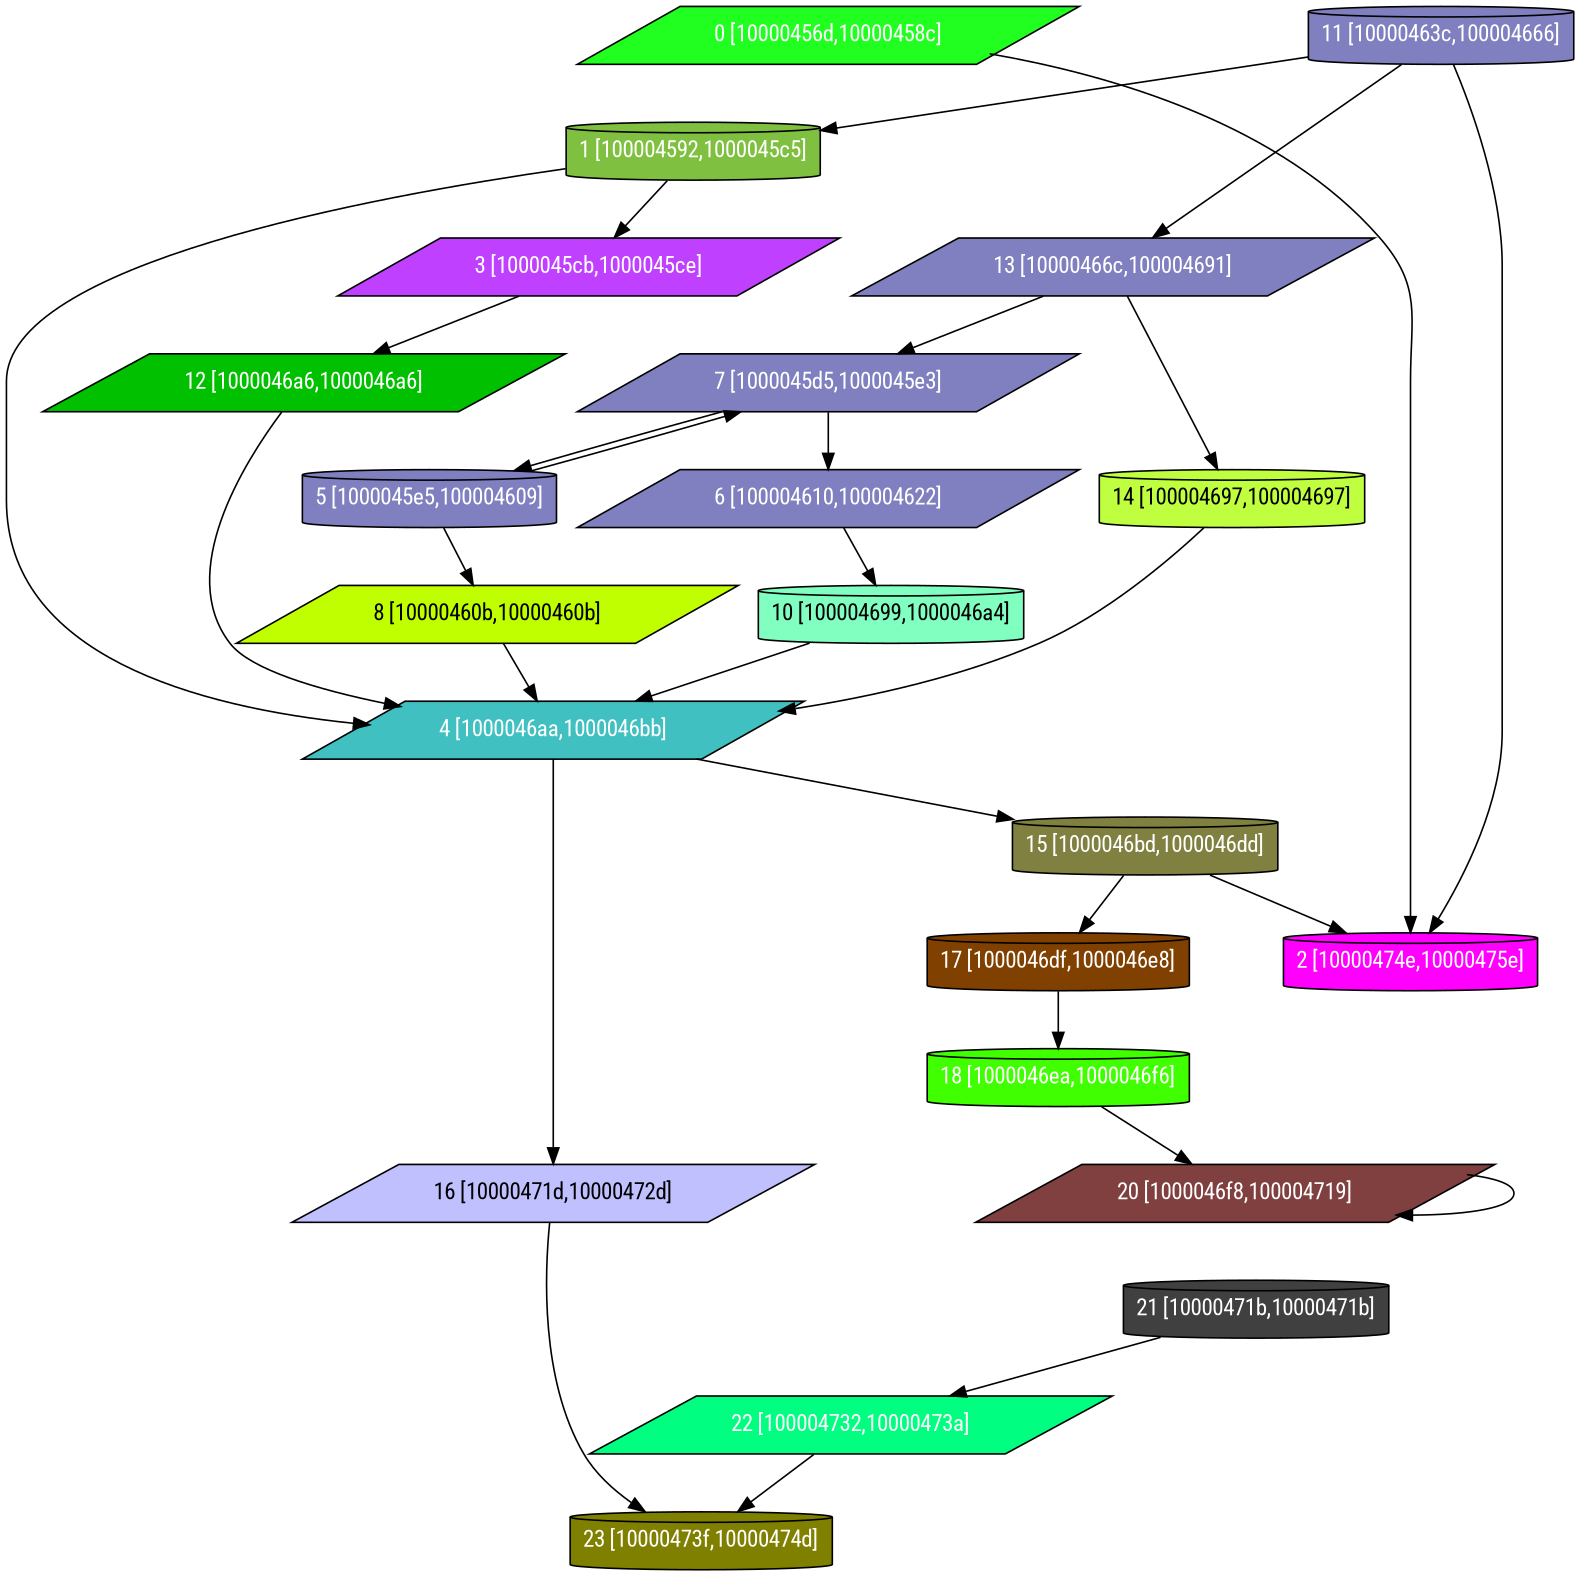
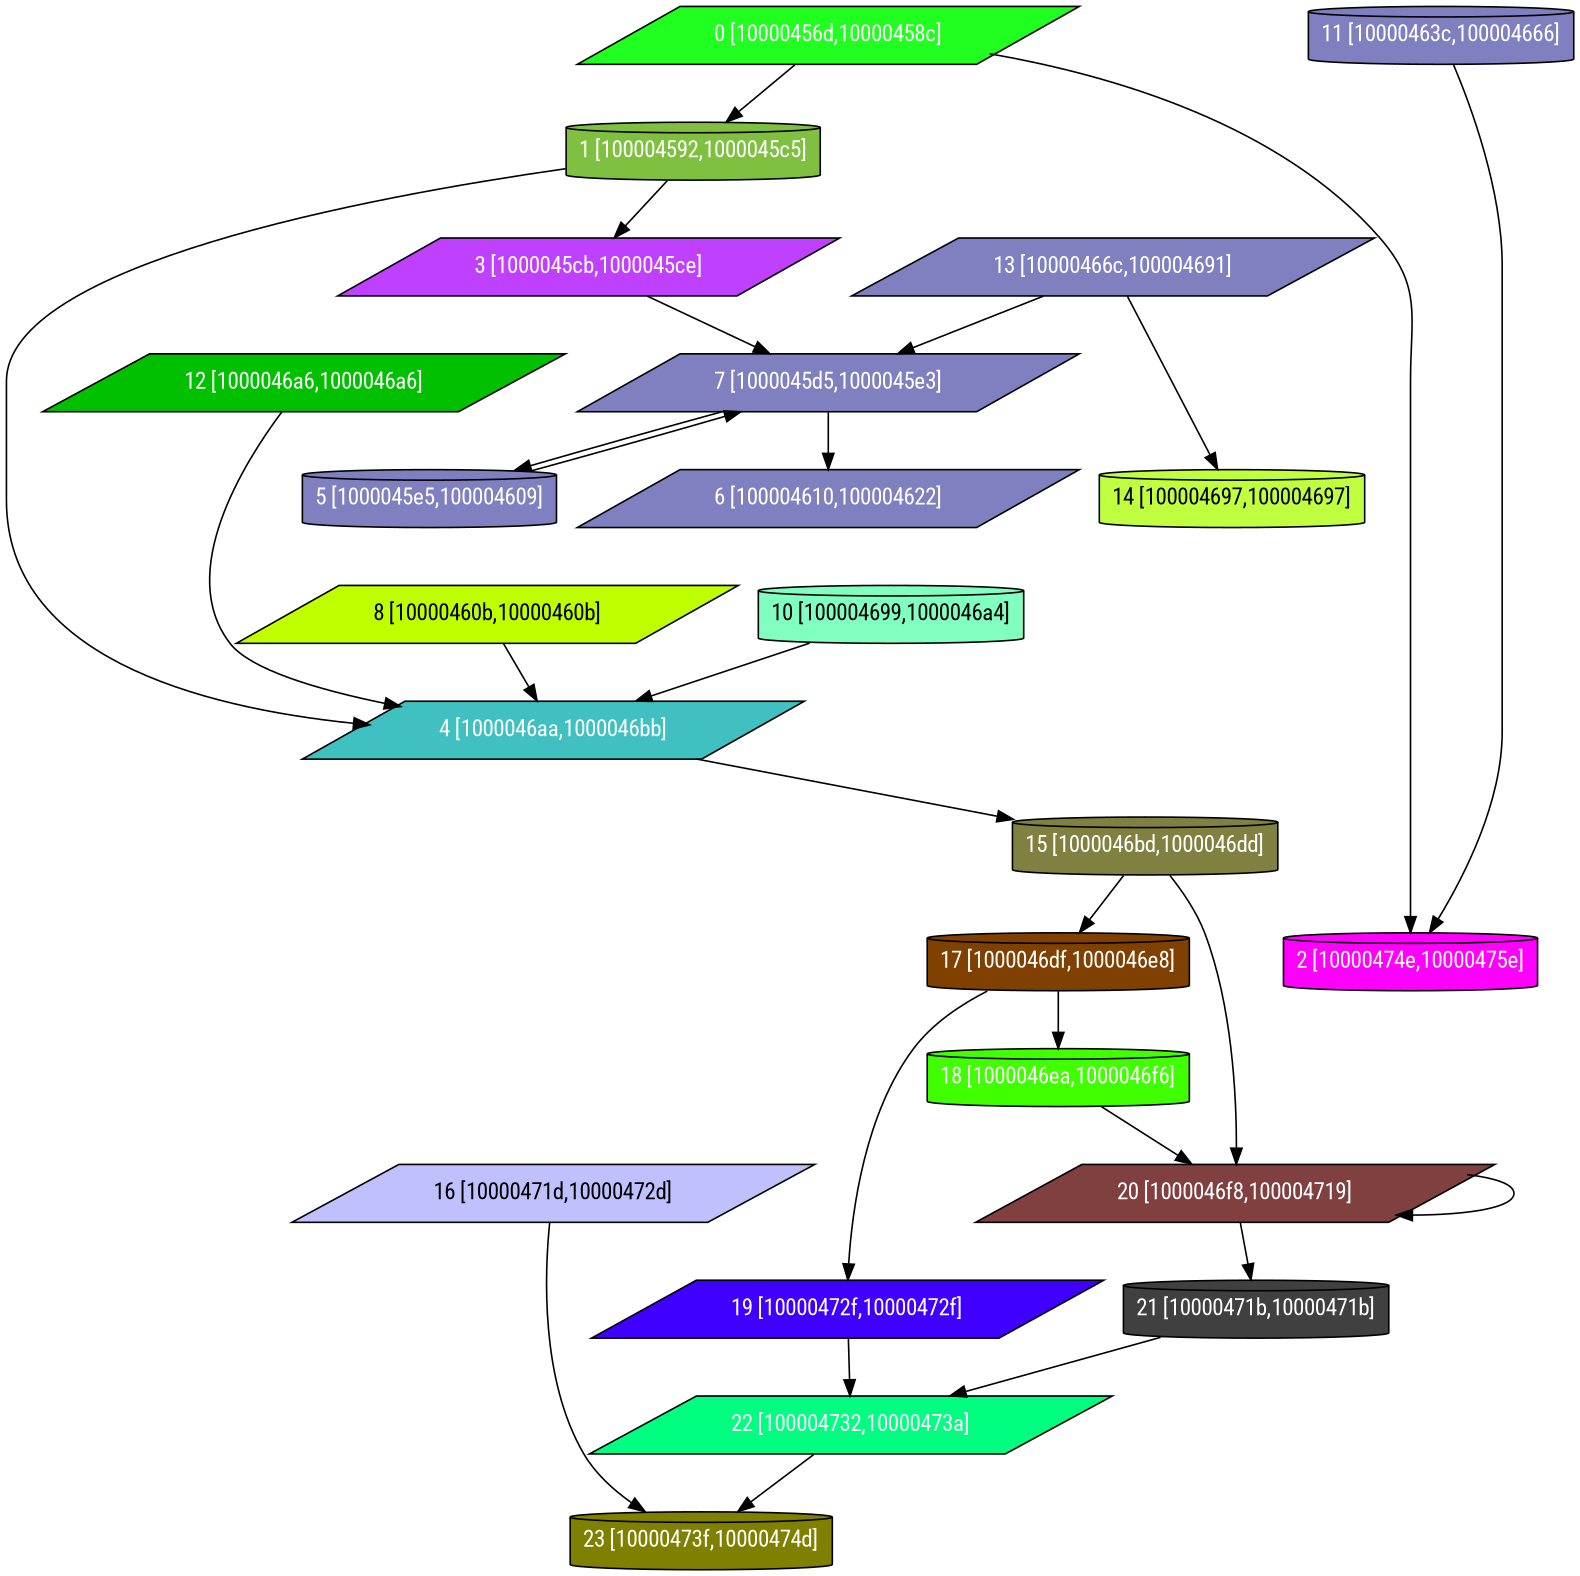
edge "11 [10000463c,100004666]" -> "1 [100004592,1000045c5]": now "0 [10000456d,10000458c]" -> "1 [100004592,1000045c5]"
edge "11 [10000463c,100004666]" -> "13 [10000466c,100004691]": removed
edge "3 [1000045cb,1000045ce]" -> "12 [1000046a6,1000046a6]": now "3 [1000045cb,1000045ce]" -> "7 [1000045d5,1000045e3]"
edge "5 [1000045e5,100004609]" -> "8 [10000460b,10000460b]": removed
edge "6 [100004610,100004622]" -> "10 [100004699,1000046a4]": removed
edge "14 [100004697,100004697]" -> "4 [1000046aa,1000046bb]": removed
edge "15 [1000046bd,1000046dd]" -> "2 [10000474e,10000475e]": now "15 [1000046bd,1000046dd]" -> "20 [1000046f8,100004719]"
edge "4 [1000046aa,1000046bb]" -> "16 [10000471d,10000472d]": removed
edge "20 [1000046f8,100004719]" -> "21 [10000471b,10000471b]": added
node "19 [10000472f,10000472f]": added
